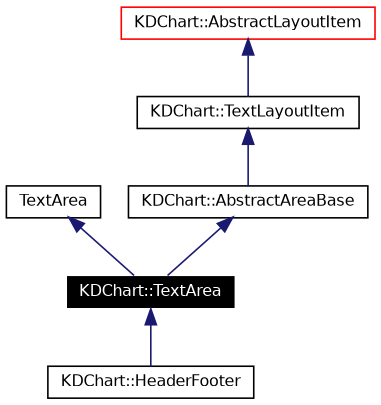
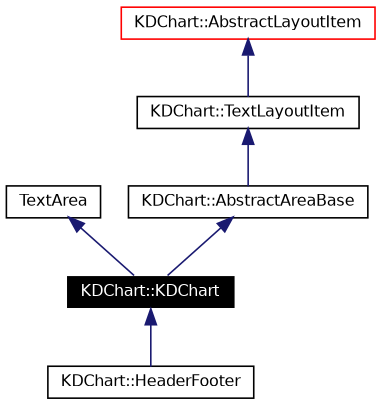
node "KDChart::TextArea": label "KDChart::TextArea" -> "KDChart::KDChart"
